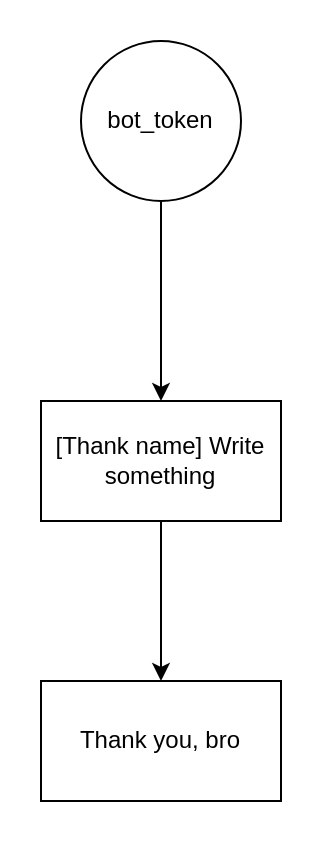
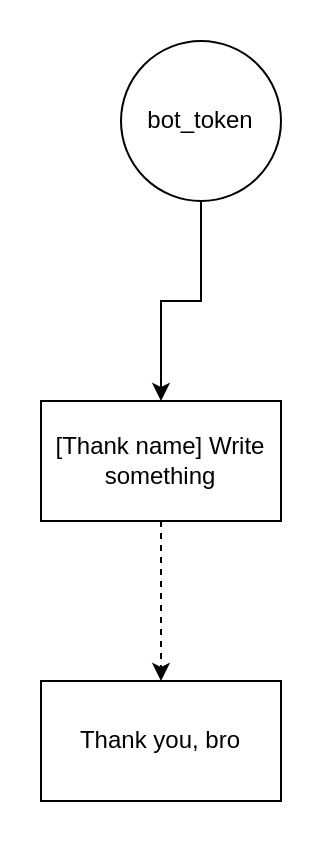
node "bot_token": moved (161, 121) -> (201, 121)
edge "[Thank name] Write something" -> "Thank you, bro": style solid -> dashed
